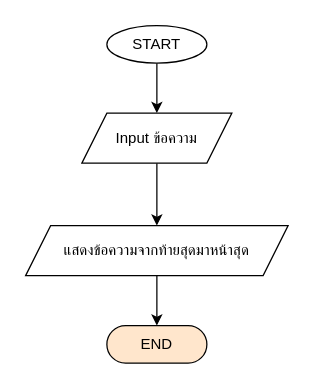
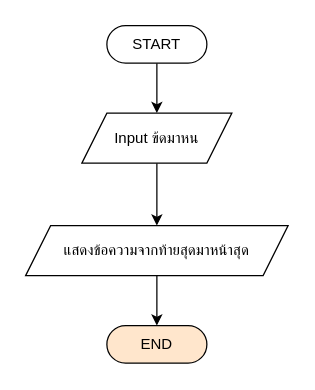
node "START": shape ellipse -> rounded rectangle
node "Input ข้อความ": label "Input ข้อความ" -> "Input ข้ดมาหน"
